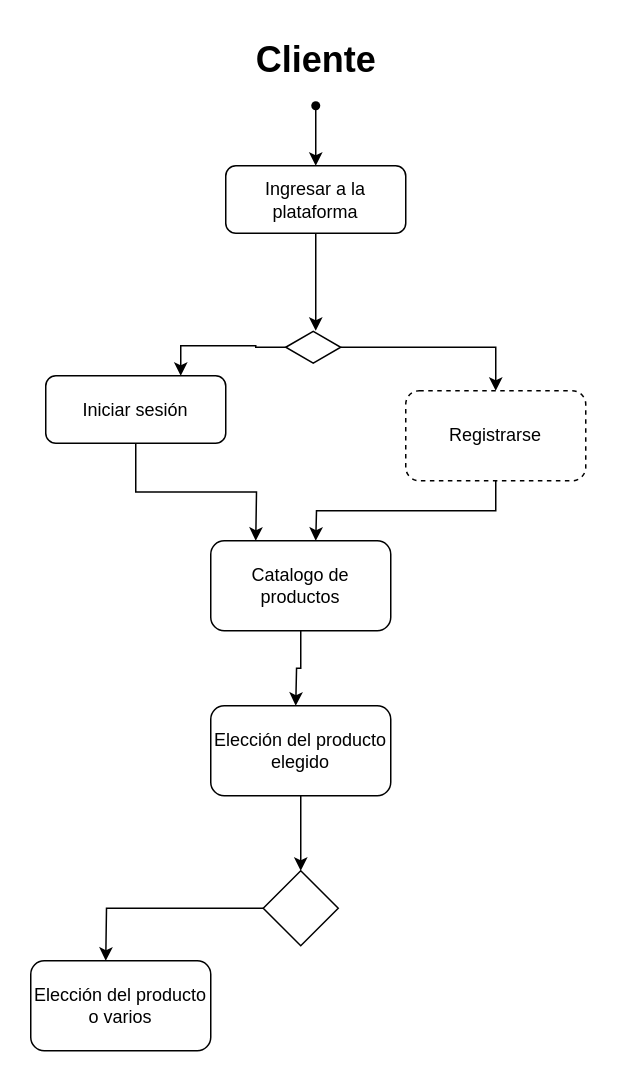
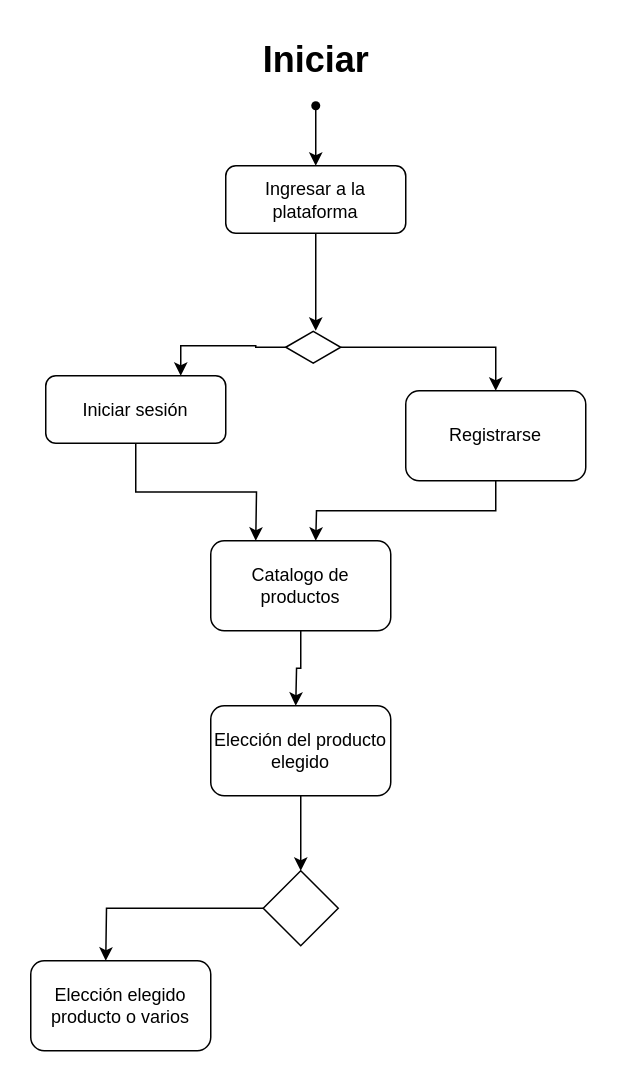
node "Cliente": label "Cliente" -> "Iniciar"
node "Registrarse": style dashed -> solid
node "Elección del producto o varios": label "Elección del producto o varios" -> "Elección elegido producto o varios"
